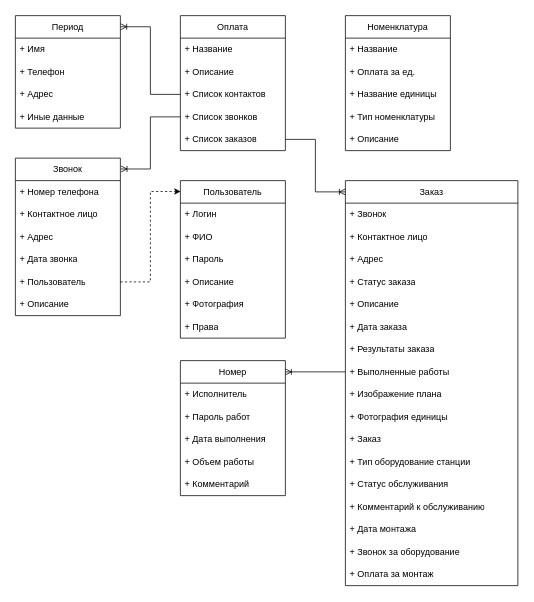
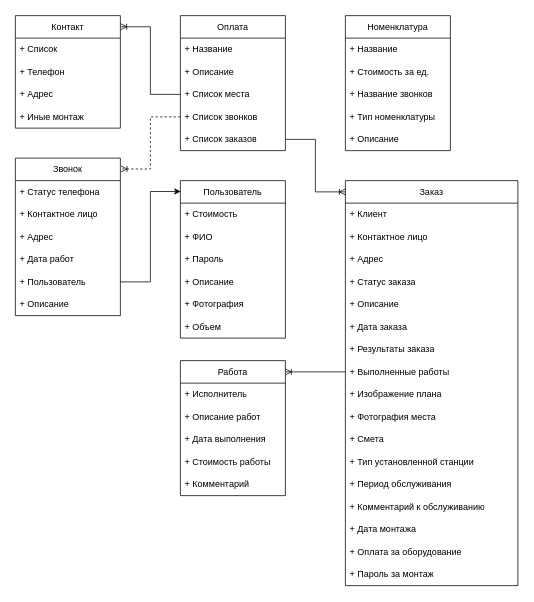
node "Период": label "Период" -> "Контакт"
node "+ Имя": label "+ Имя" -> "+ Список"
node "+ Оплата за ед.": label "+ Оплата за ед." -> "+ Стоимость за ед."
node "+ Список контактов": label "+ Список контактов" -> "+ Список места"
node "+ Название единицы": label "+ Название единицы" -> "+ Название звонков"
node "+ Иные данные": label "+ Иные данные" -> "+ Иные монтаж"
edge "+ Список звонков" -> "Звонок": style solid -> dashed
node "+ Номер телефона": label "+ Номер телефона" -> "+ Статус телефона"
node "+ Логин": label "+ Логин" -> "+ Стоимость"
node "+ Звонок": label "+ Звонок" -> "+ Клиент"
edge "+ Пользователь" -> "Пользователь": style dashed -> solid
node "+ Дата звонка": label "+ Дата звонка" -> "+ Дата работ"
node "+ Права": label "+ Права" -> "+ Объем"
node "Номер": label "Номер" -> "Работа"
node "+ Пароль работ": label "+ Пароль работ" -> "+ Описание работ"
node "+ Фотография единицы": label "+ Фотография единицы" -> "+ Фотография места"
node "+ Заказ": label "+ Заказ" -> "+ Смета"
node "+ Объем работы": label "+ Объем работы" -> "+ Стоимость работы"
node "+ Тип оборудование станции": label "+ Тип оборудование станции" -> "+ Тип установленной станции"
node "+ Статус обслуживания": label "+ Статус обслуживания" -> "+ Период обслуживания"
node "+ Звонок за оборудование": label "+ Звонок за оборудование" -> "+ Оплата за оборудование"
node "+ Оплата за монтаж": label "+ Оплата за монтаж" -> "+ Пароль за монтаж"
